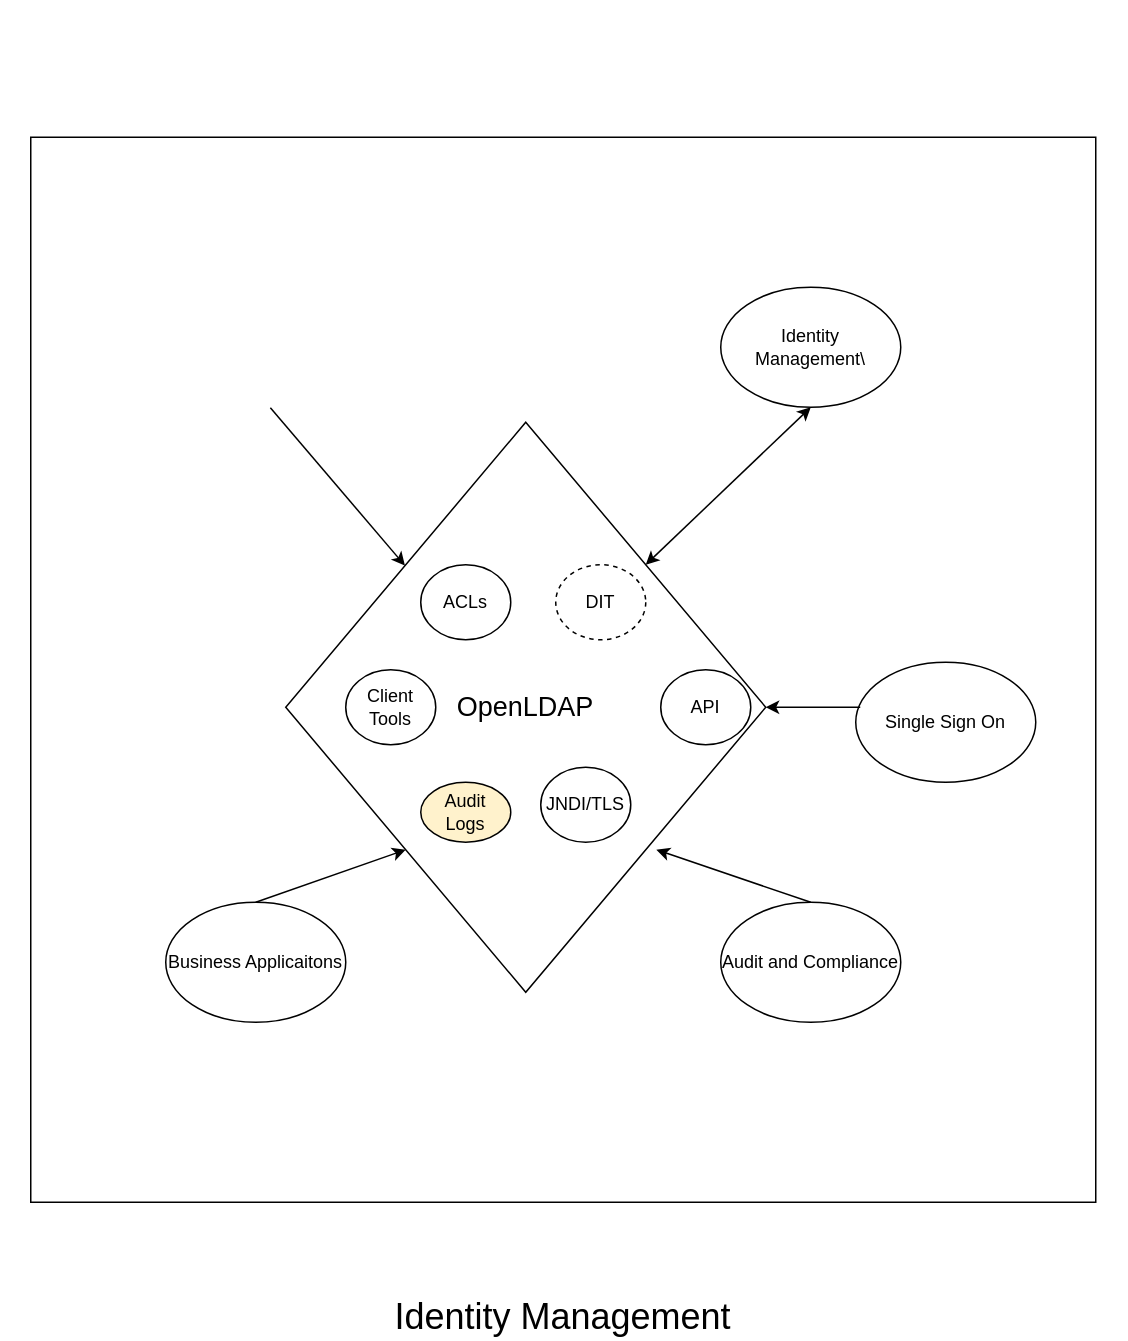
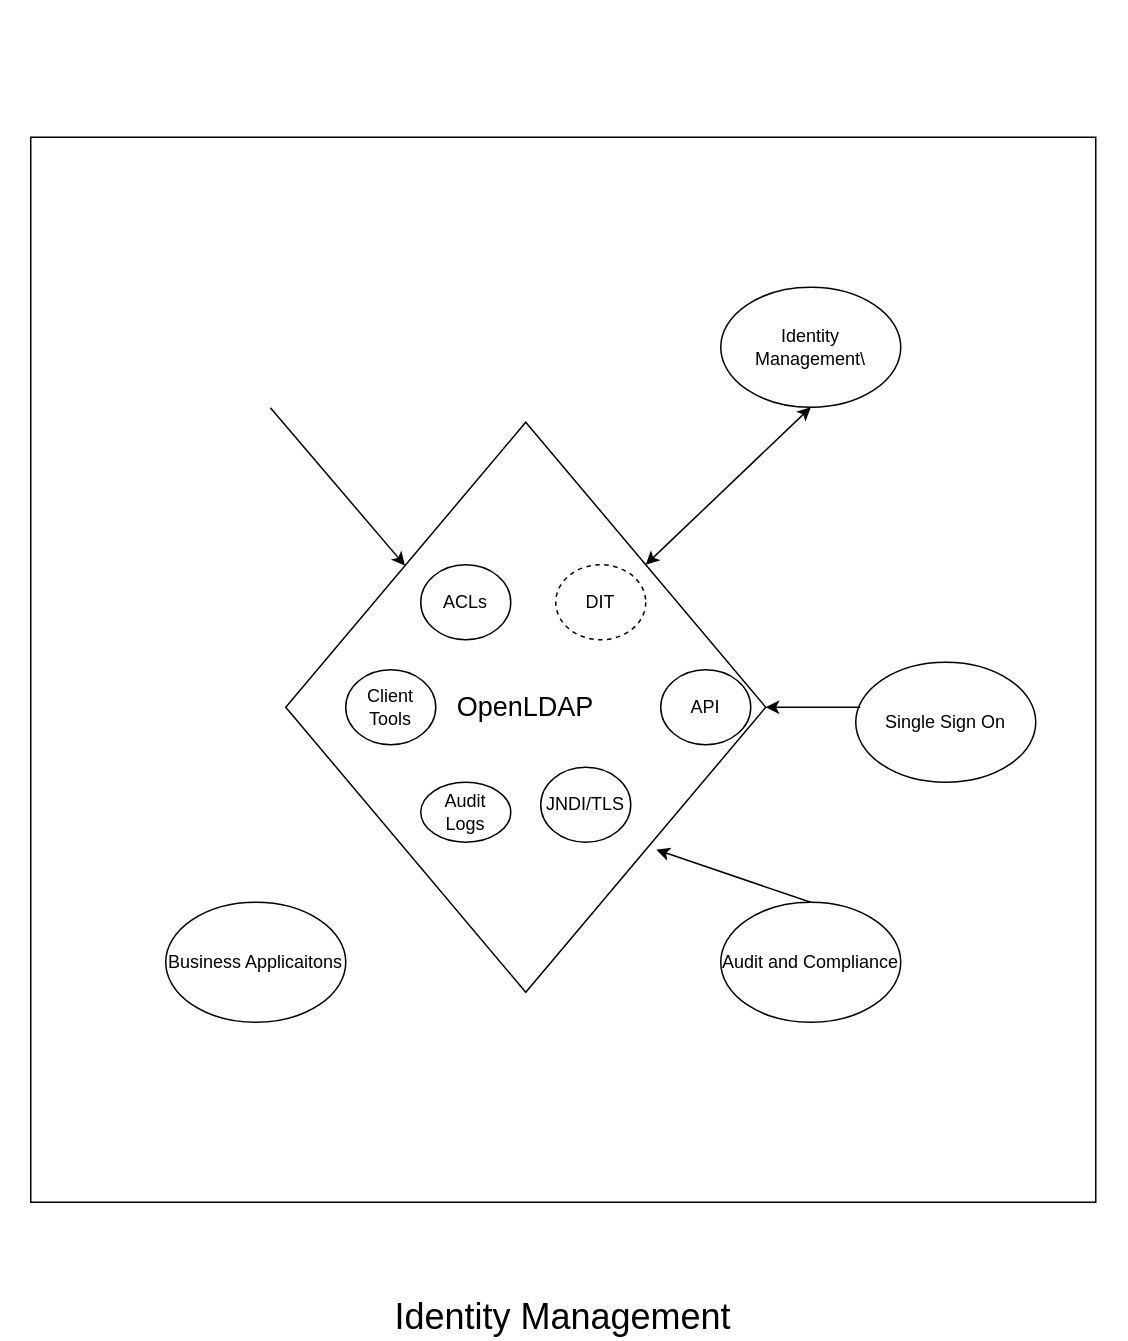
node "Audit Logs": fillcolor #fff2cc -> #ffffff
edge "Business Applicaitons" -> "OpenLDAP": removed
